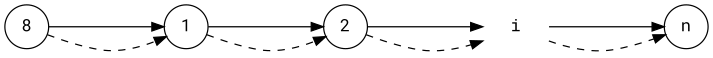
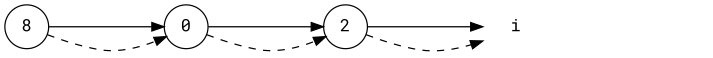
node "1": label "1" -> "0"
node "n": removed
